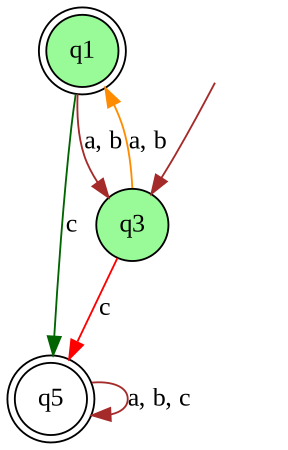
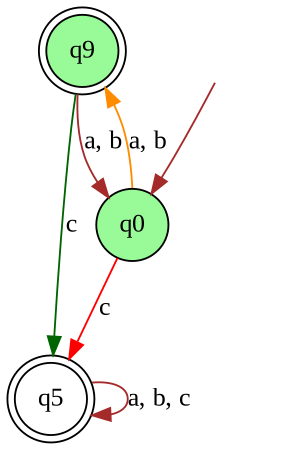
node "q1": label "q1" -> "q9"
node "q3": label "q3" -> "q0"
